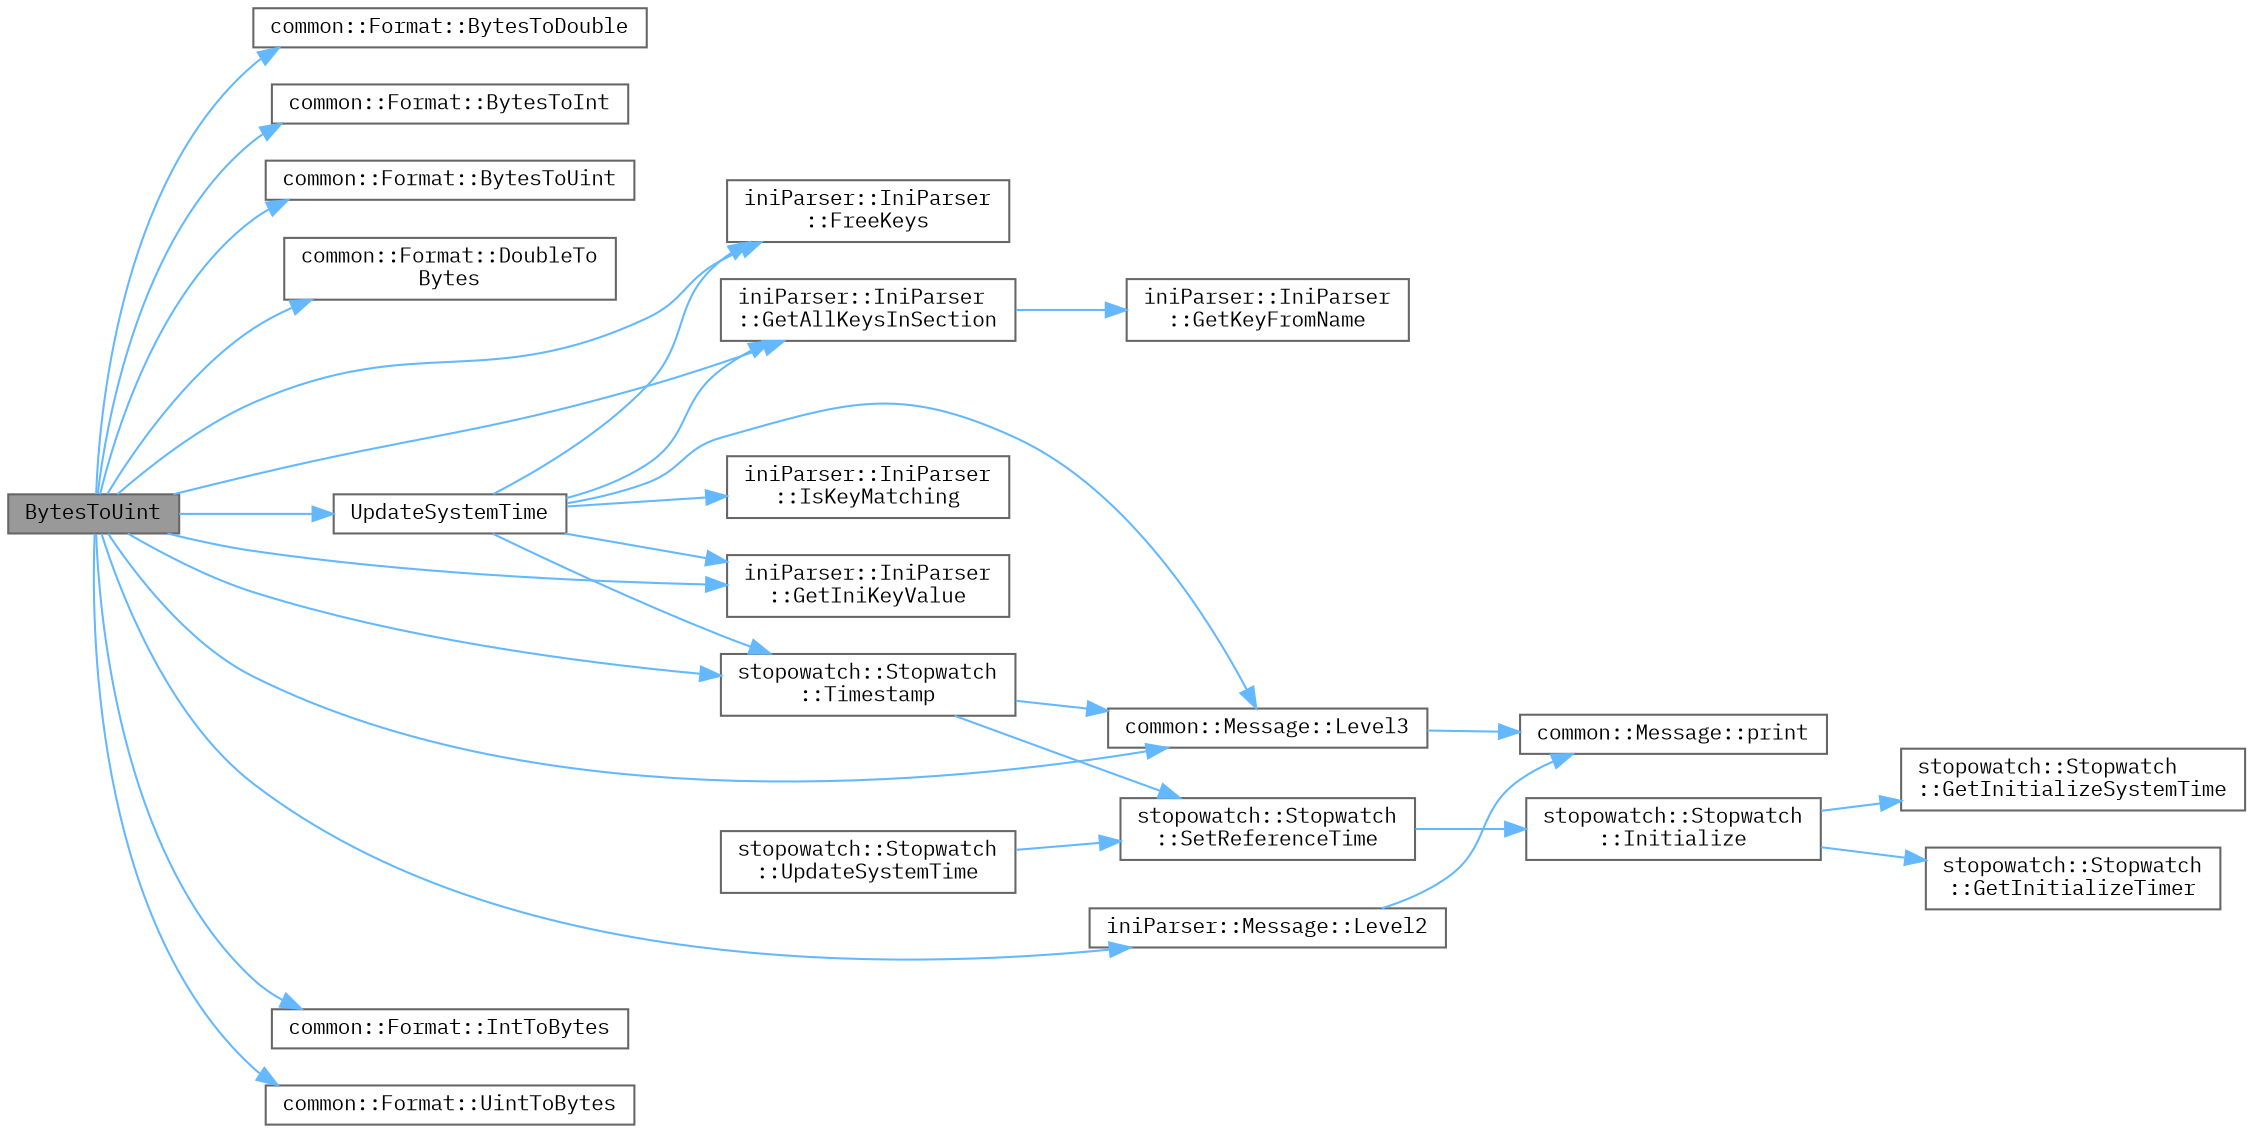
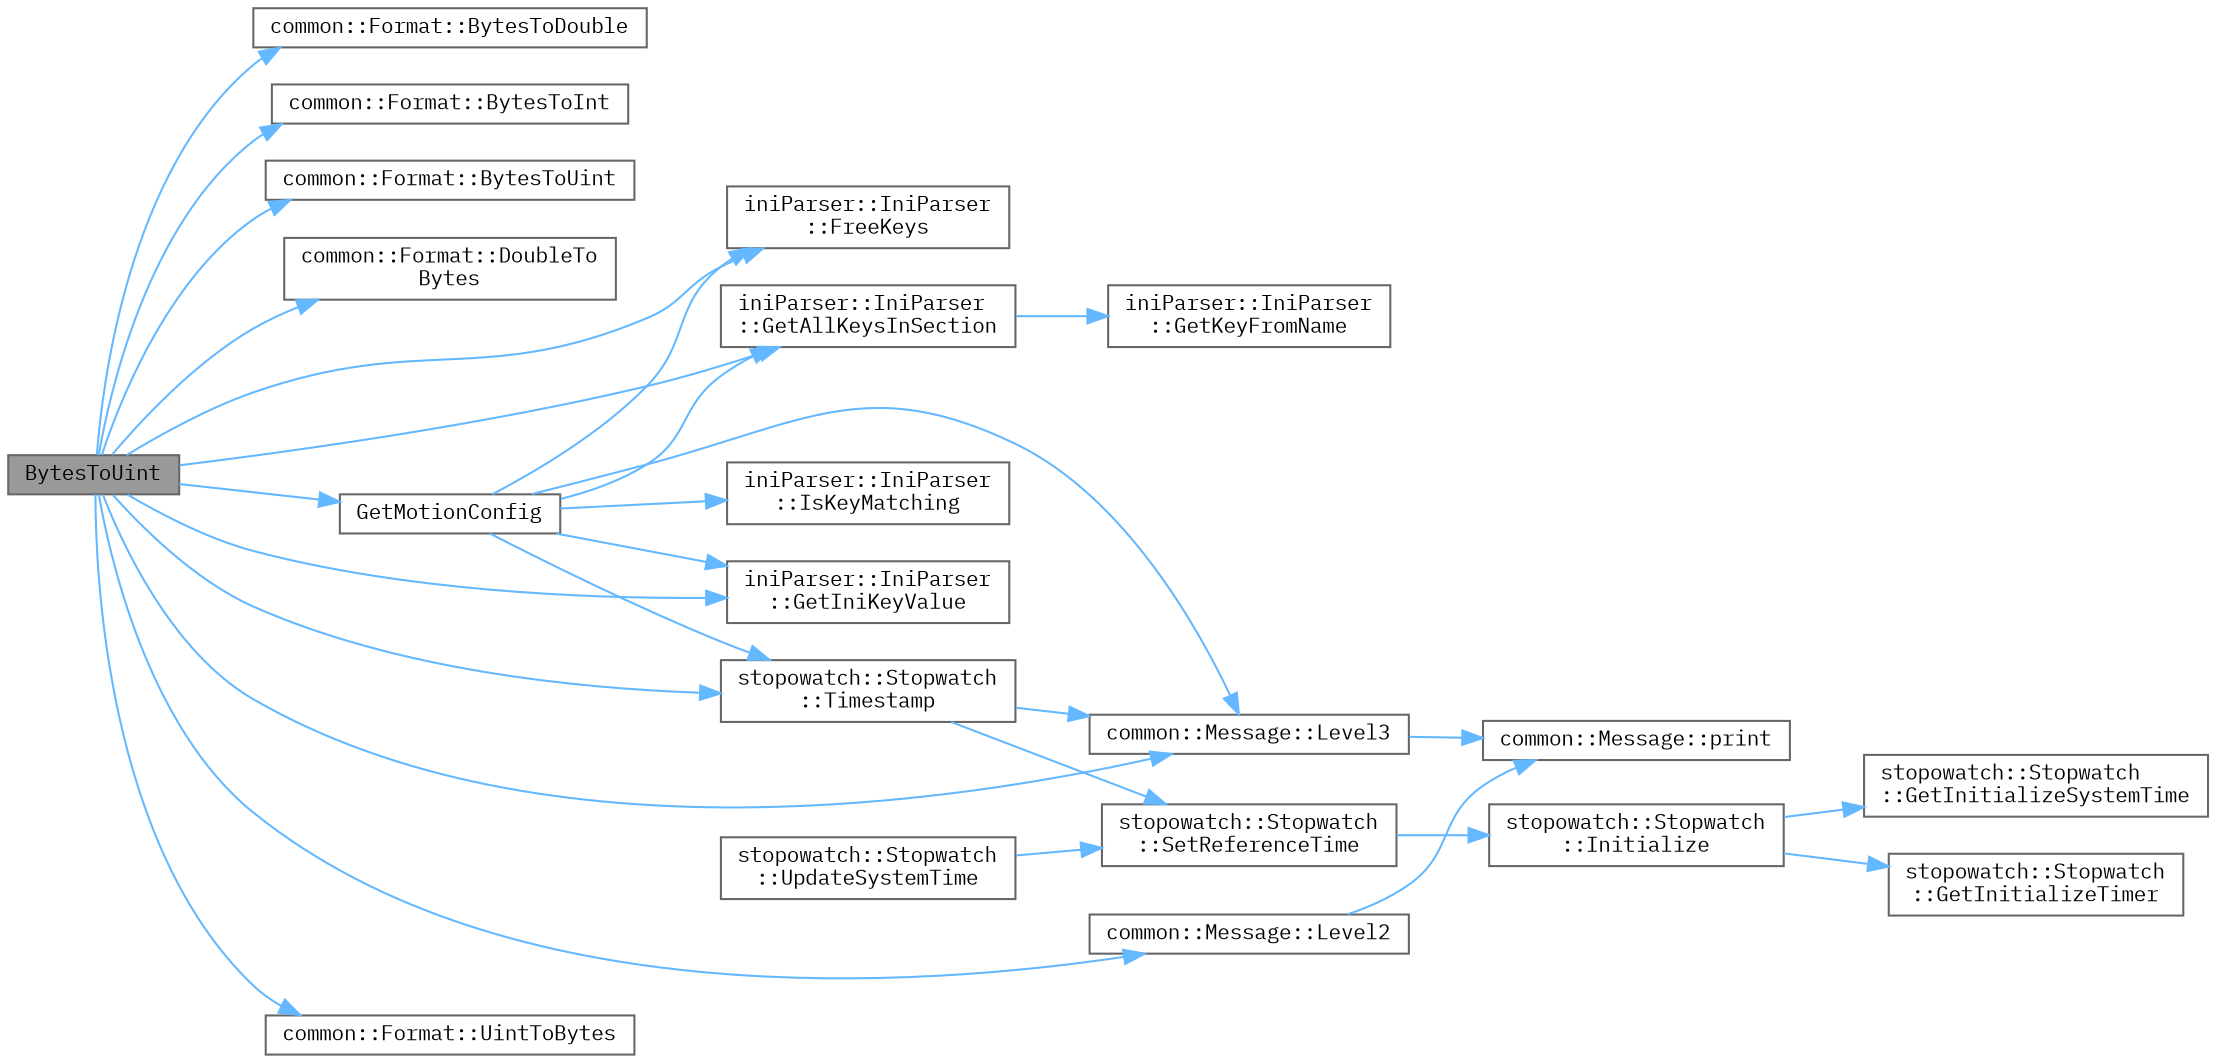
node "UpdateSystemTime": label "UpdateSystemTime" -> "GetMotionConfig"
node "iniParser::Message::Level2": label "iniParser::Message::Level2" -> "common::Message::Level2"
node "common::Format::IntToBytes": removed
